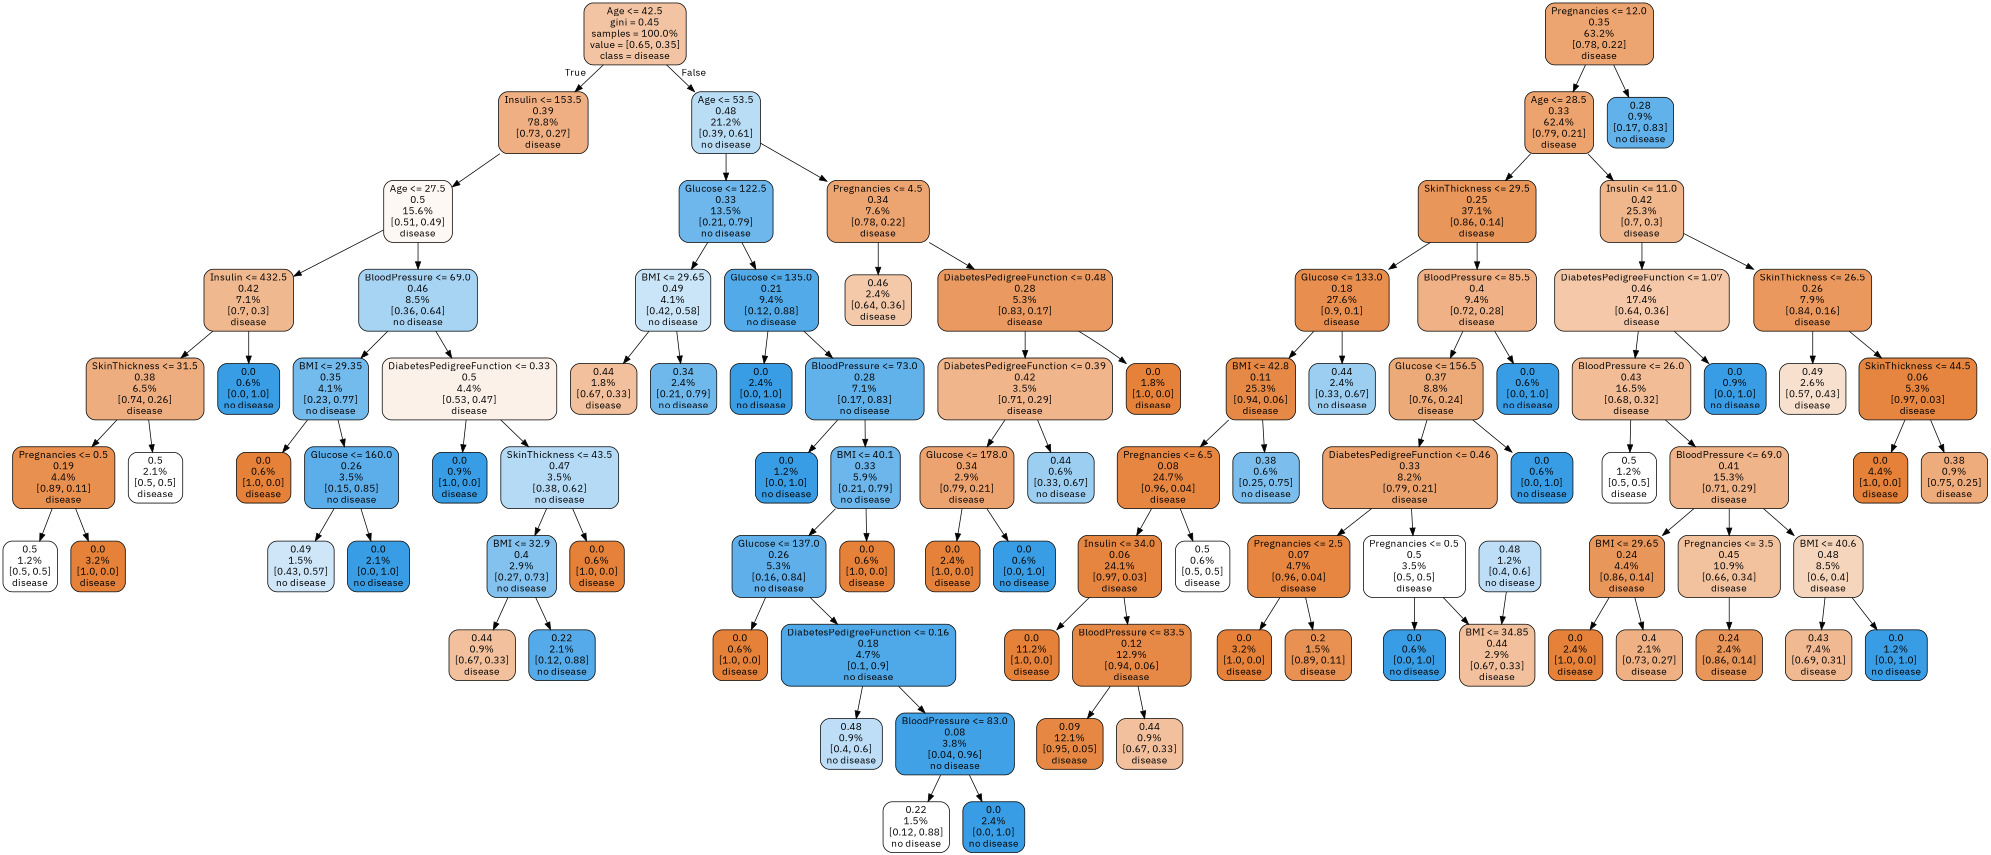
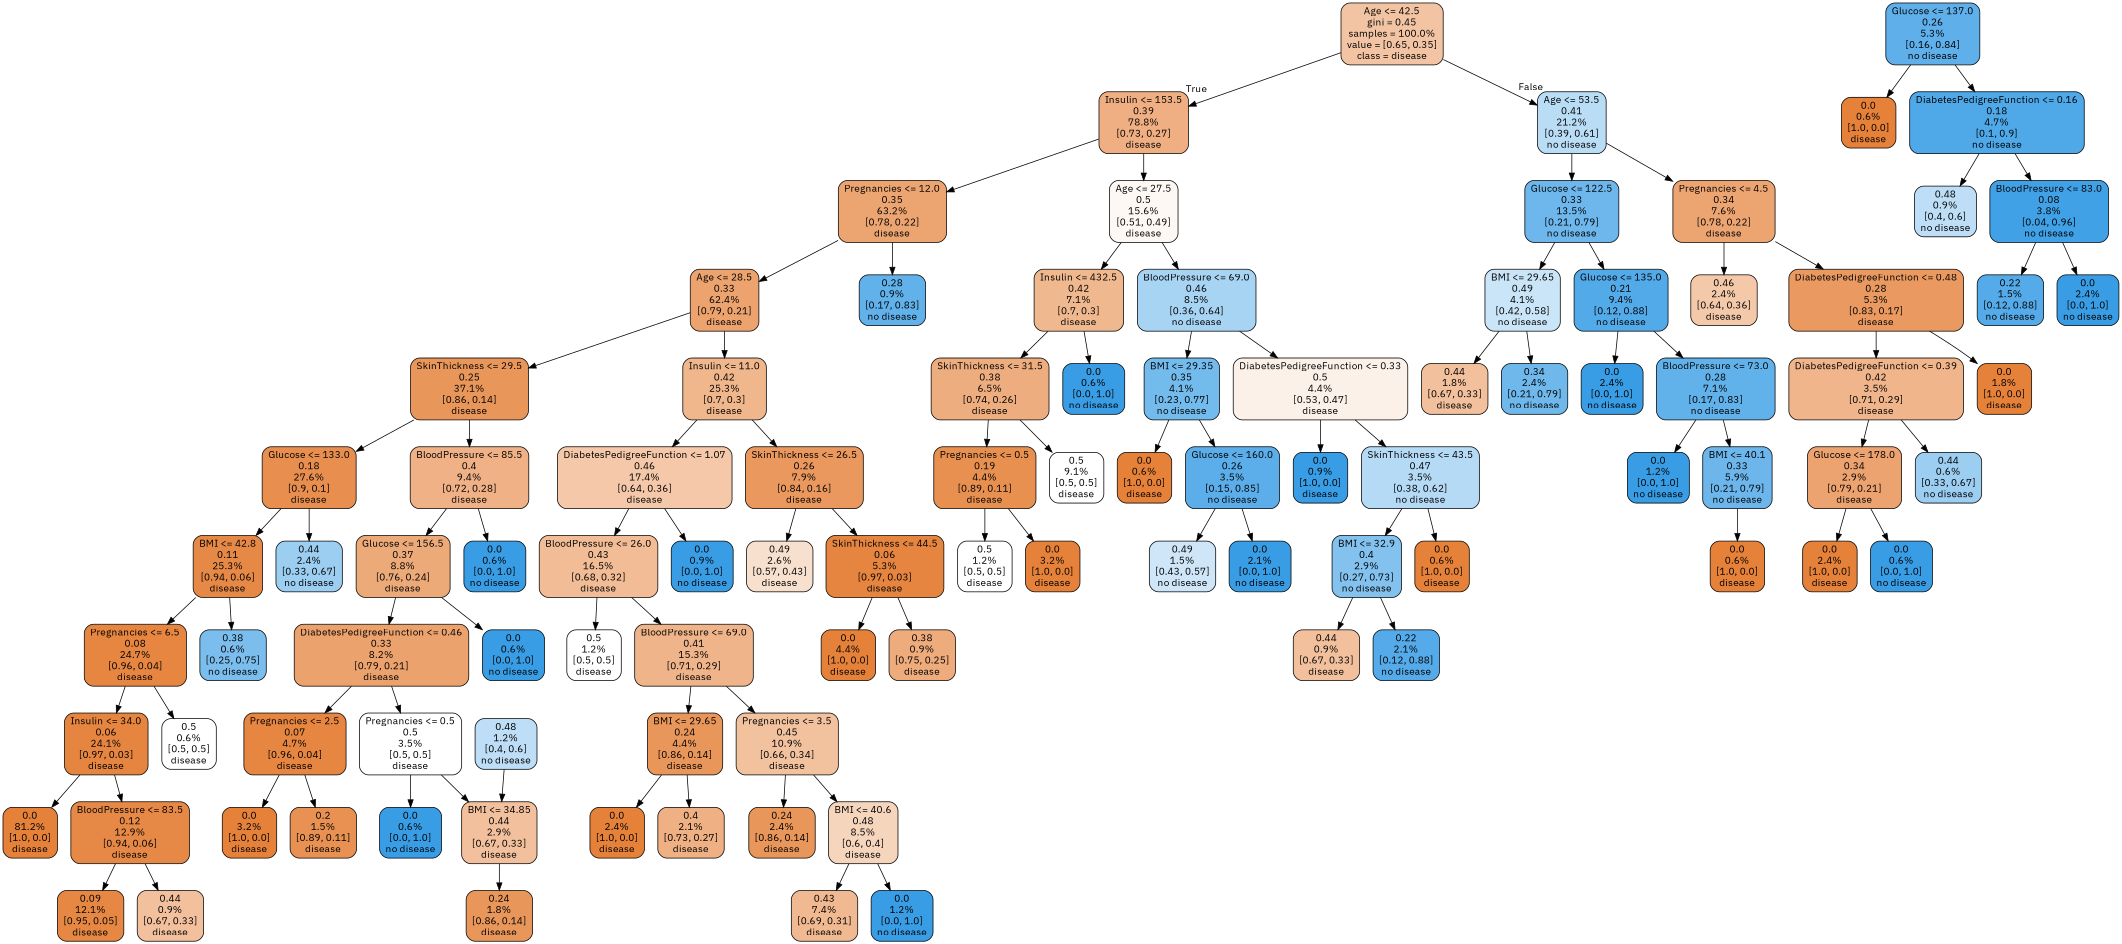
node "Age <= 53.5 0.48 21.2% [0.39, 0.61] no disease": label "Age <= 53.5 0.48 21.2% [0.39, 0.61] no disease" -> "Age <= 53.5 0.41 21.2% [0.39, 0.61] no disease"
edge "Insulin <= 153.5 0.39 78.8% [0.73, 0.27] disease" -> "Pregnancies <= 12.0 0.35 63.2% [0.78, 0.22] disease": added
node "0.5 2.1% [0.5, 0.5] disease": label "0.5 2.1% [0.5, 0.5] disease" -> "0.5 9.1% [0.5, 0.5] disease"
edge "BMI <= 40.1 0.33 5.9% [0.21, 0.79] no disease" -> "Glucose <= 137.0 0.26 5.3% [0.16, 0.84] no disease": removed
edge "BloodPressure <= 69.0 0.41 15.3% [0.71, 0.29] disease" -> "BMI <= 40.6 0.48 8.5% [0.6, 0.4] disease": now "Pregnancies <= 3.5 0.45 10.9% [0.66, 0.34] disease" -> "BMI <= 40.6 0.48 8.5% [0.6, 0.4] disease"
node "0.0 11.2% [1.0, 0.0] disease": label "0.0 11.2% [1.0, 0.0] disease" -> "0.0 81.2% [1.0, 0.0] disease"
node "0.22 1.5% [0.12, 0.88] no disease": fillcolor #ffffff -> #55abe9
node "0.24 1.8% [0.86, 0.14] disease": added
